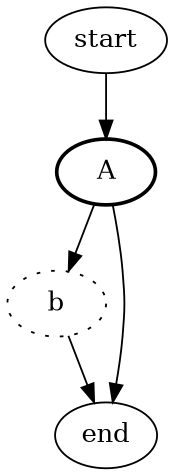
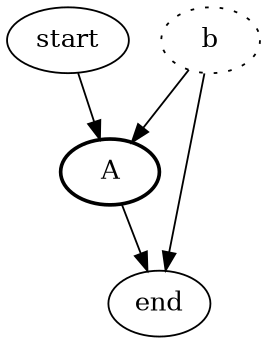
edge "A" -> "b": reversed
